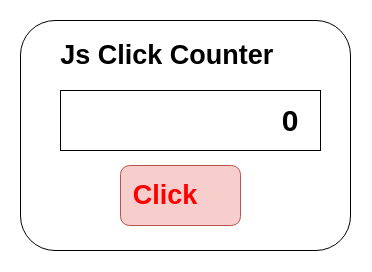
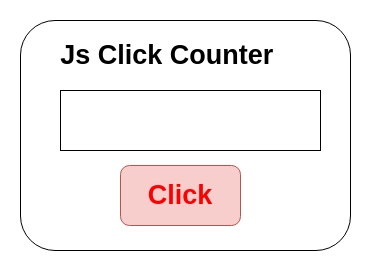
node "0": removed
node "Click": moved (166, 196) -> (181, 196)
